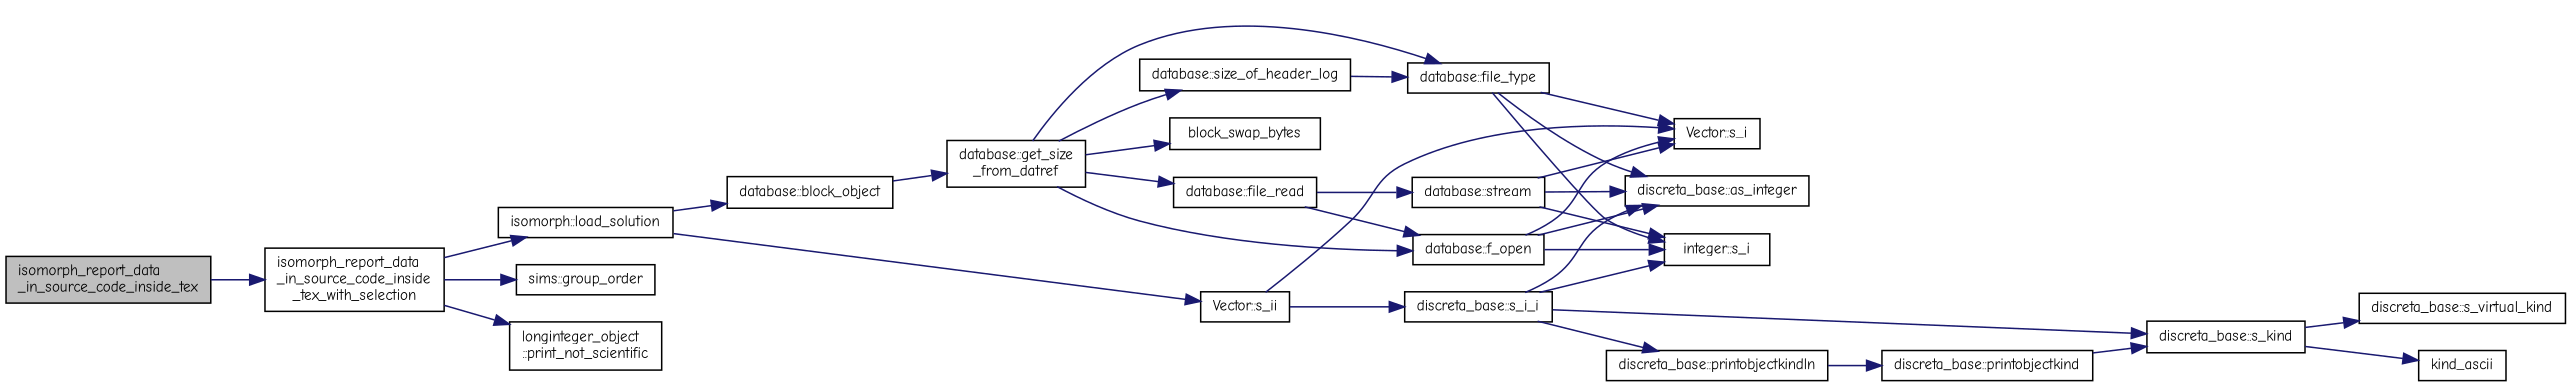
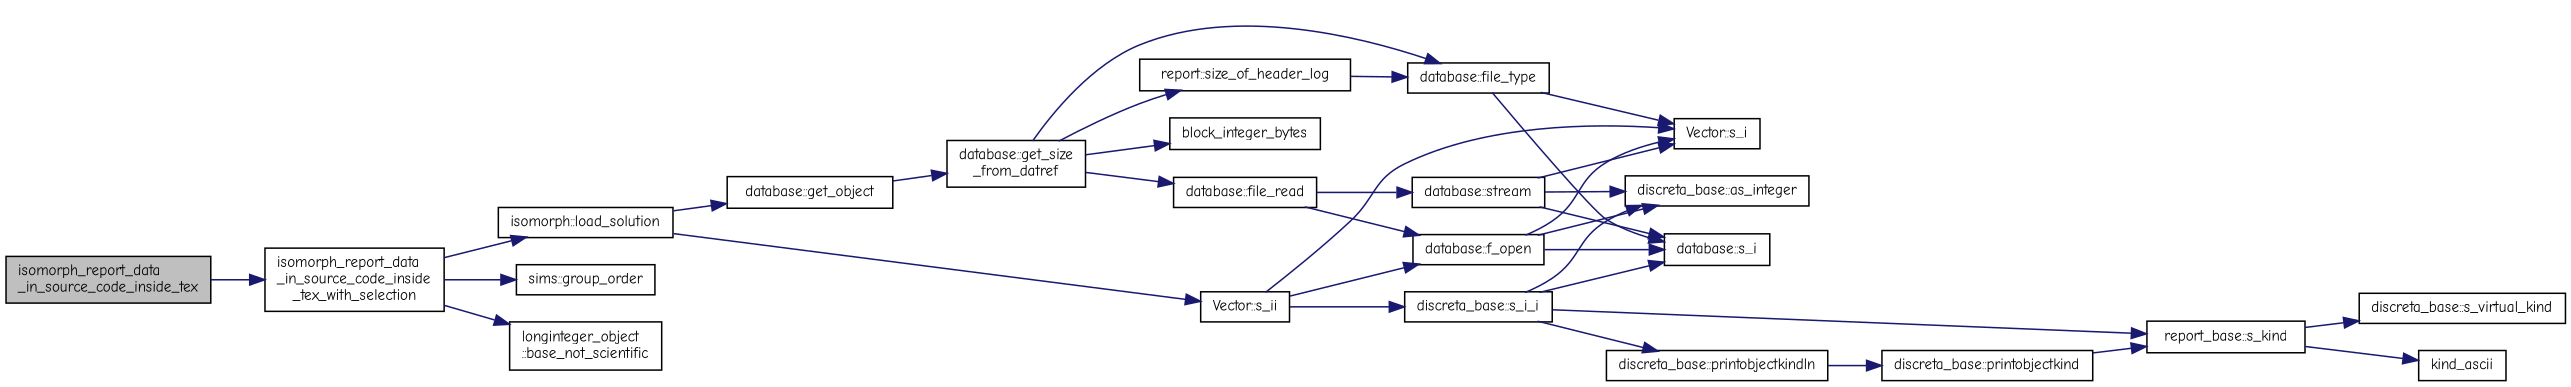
node "database::size_of_header_log": label "database::size_of_header_log" -> "report::size_of_header_log"
node "block_swap_bytes": label "block_swap_bytes" -> "block_integer_bytes"
edge "database::file_type" -> "discreta_base::as_integer": removed
node "database::block_object": label "database::block_object" -> "database::get_object"
edge "database::get_size _from_datref" -> "database::f_open": now "Vector::s_ii" -> "database::f_open"
node "integer::s_i": label "integer::s_i" -> "database::s_i"
node "discreta_base::s_kind": label "discreta_base::s_kind" -> "report_base::s_kind"
node "longinteger_object ::print_not_scientific": label "longinteger_object ::print_not_scientific" -> "longinteger_object ::base_not_scientific"
